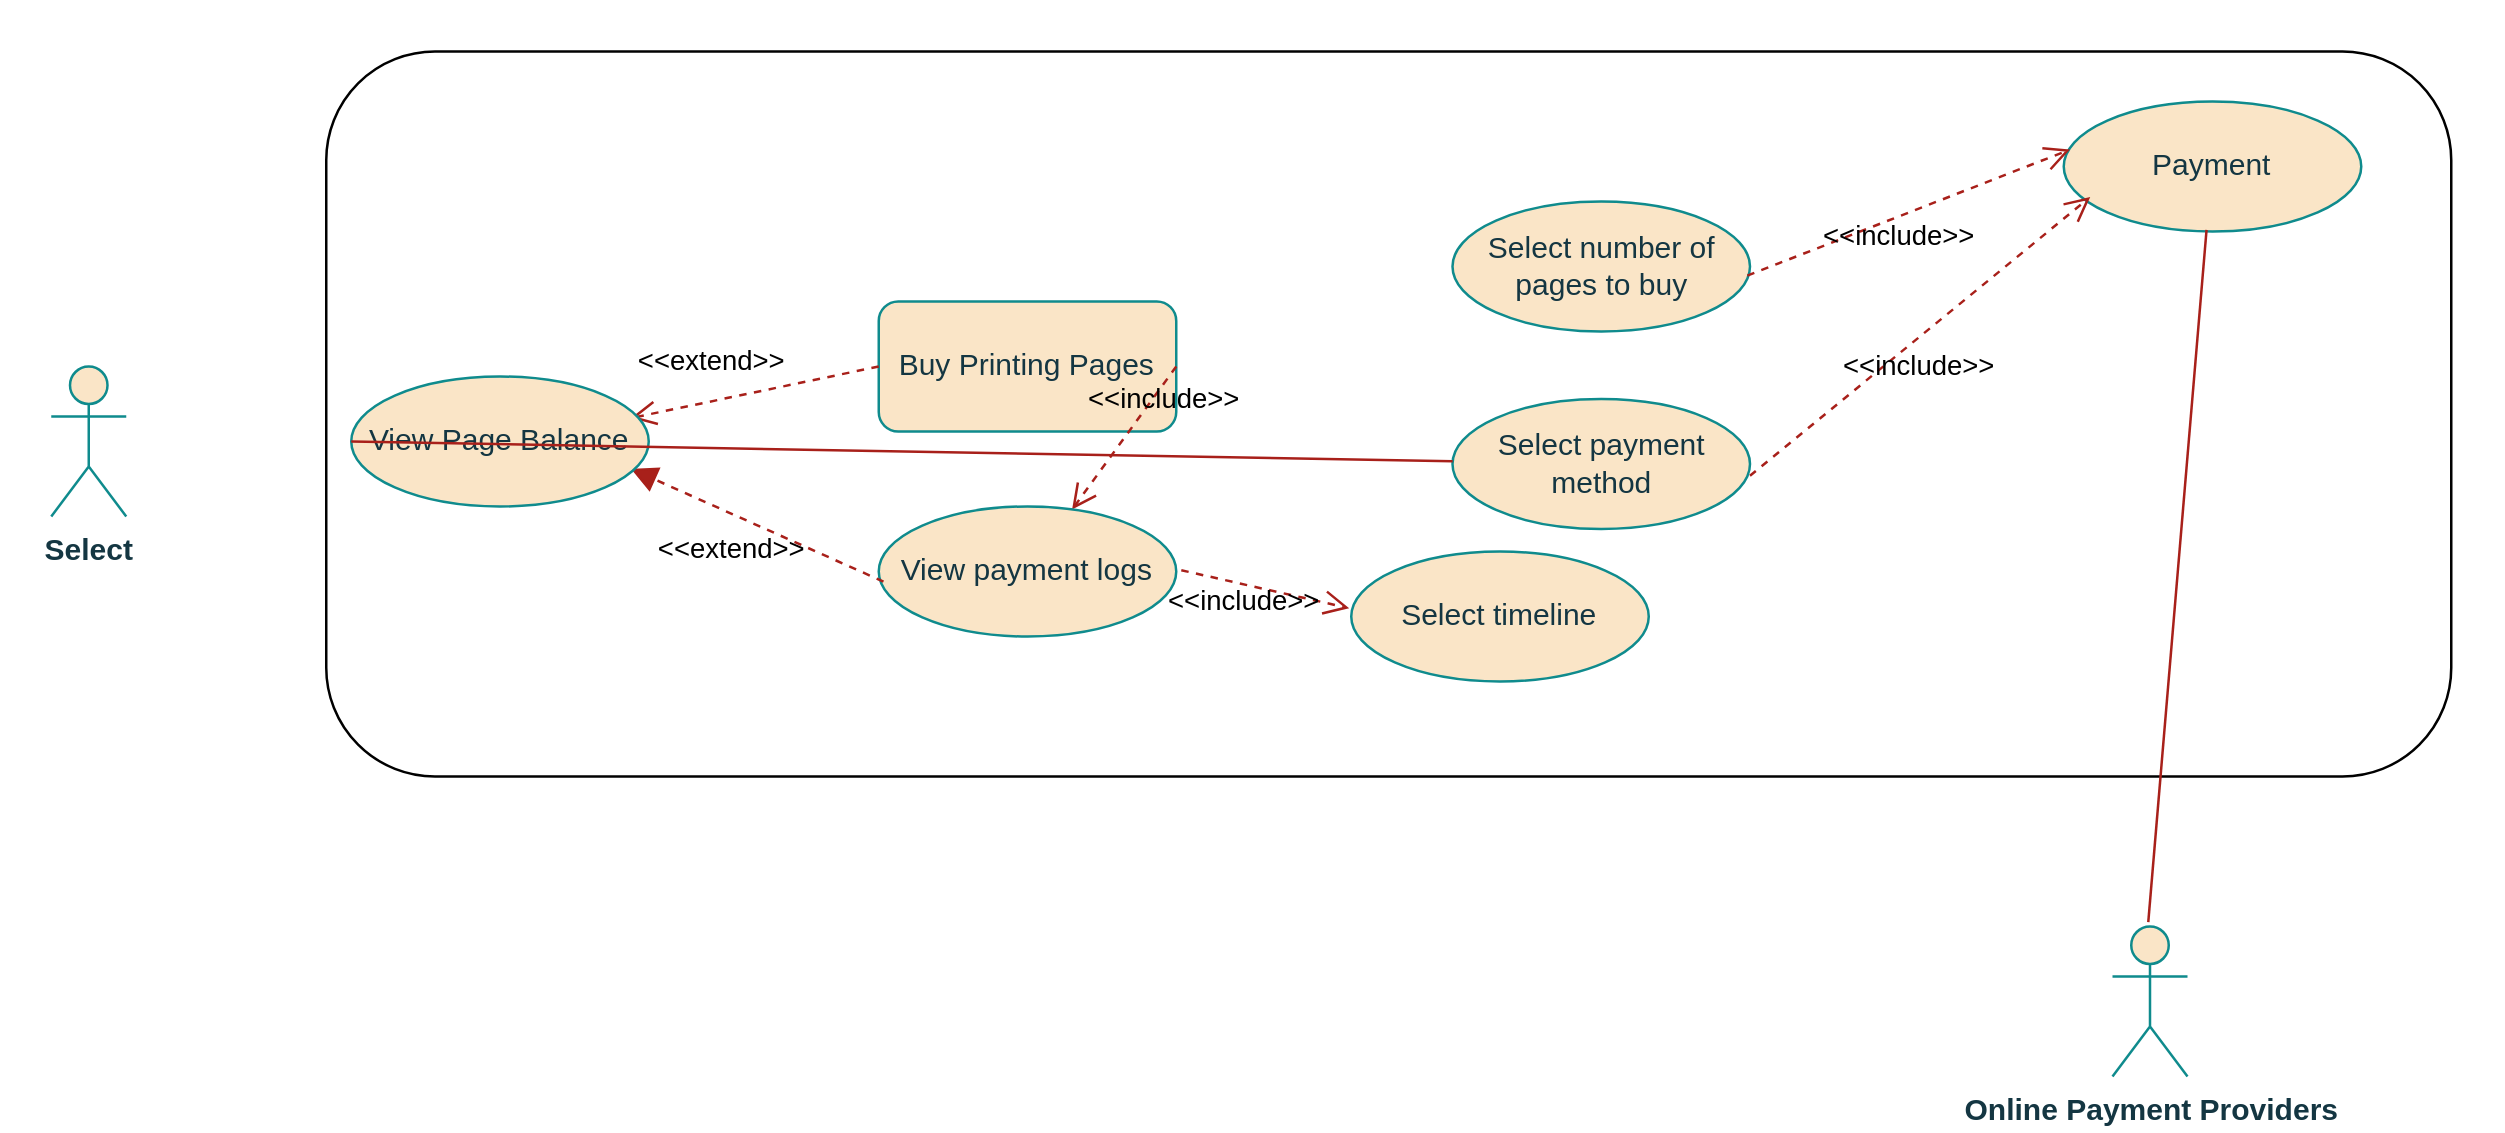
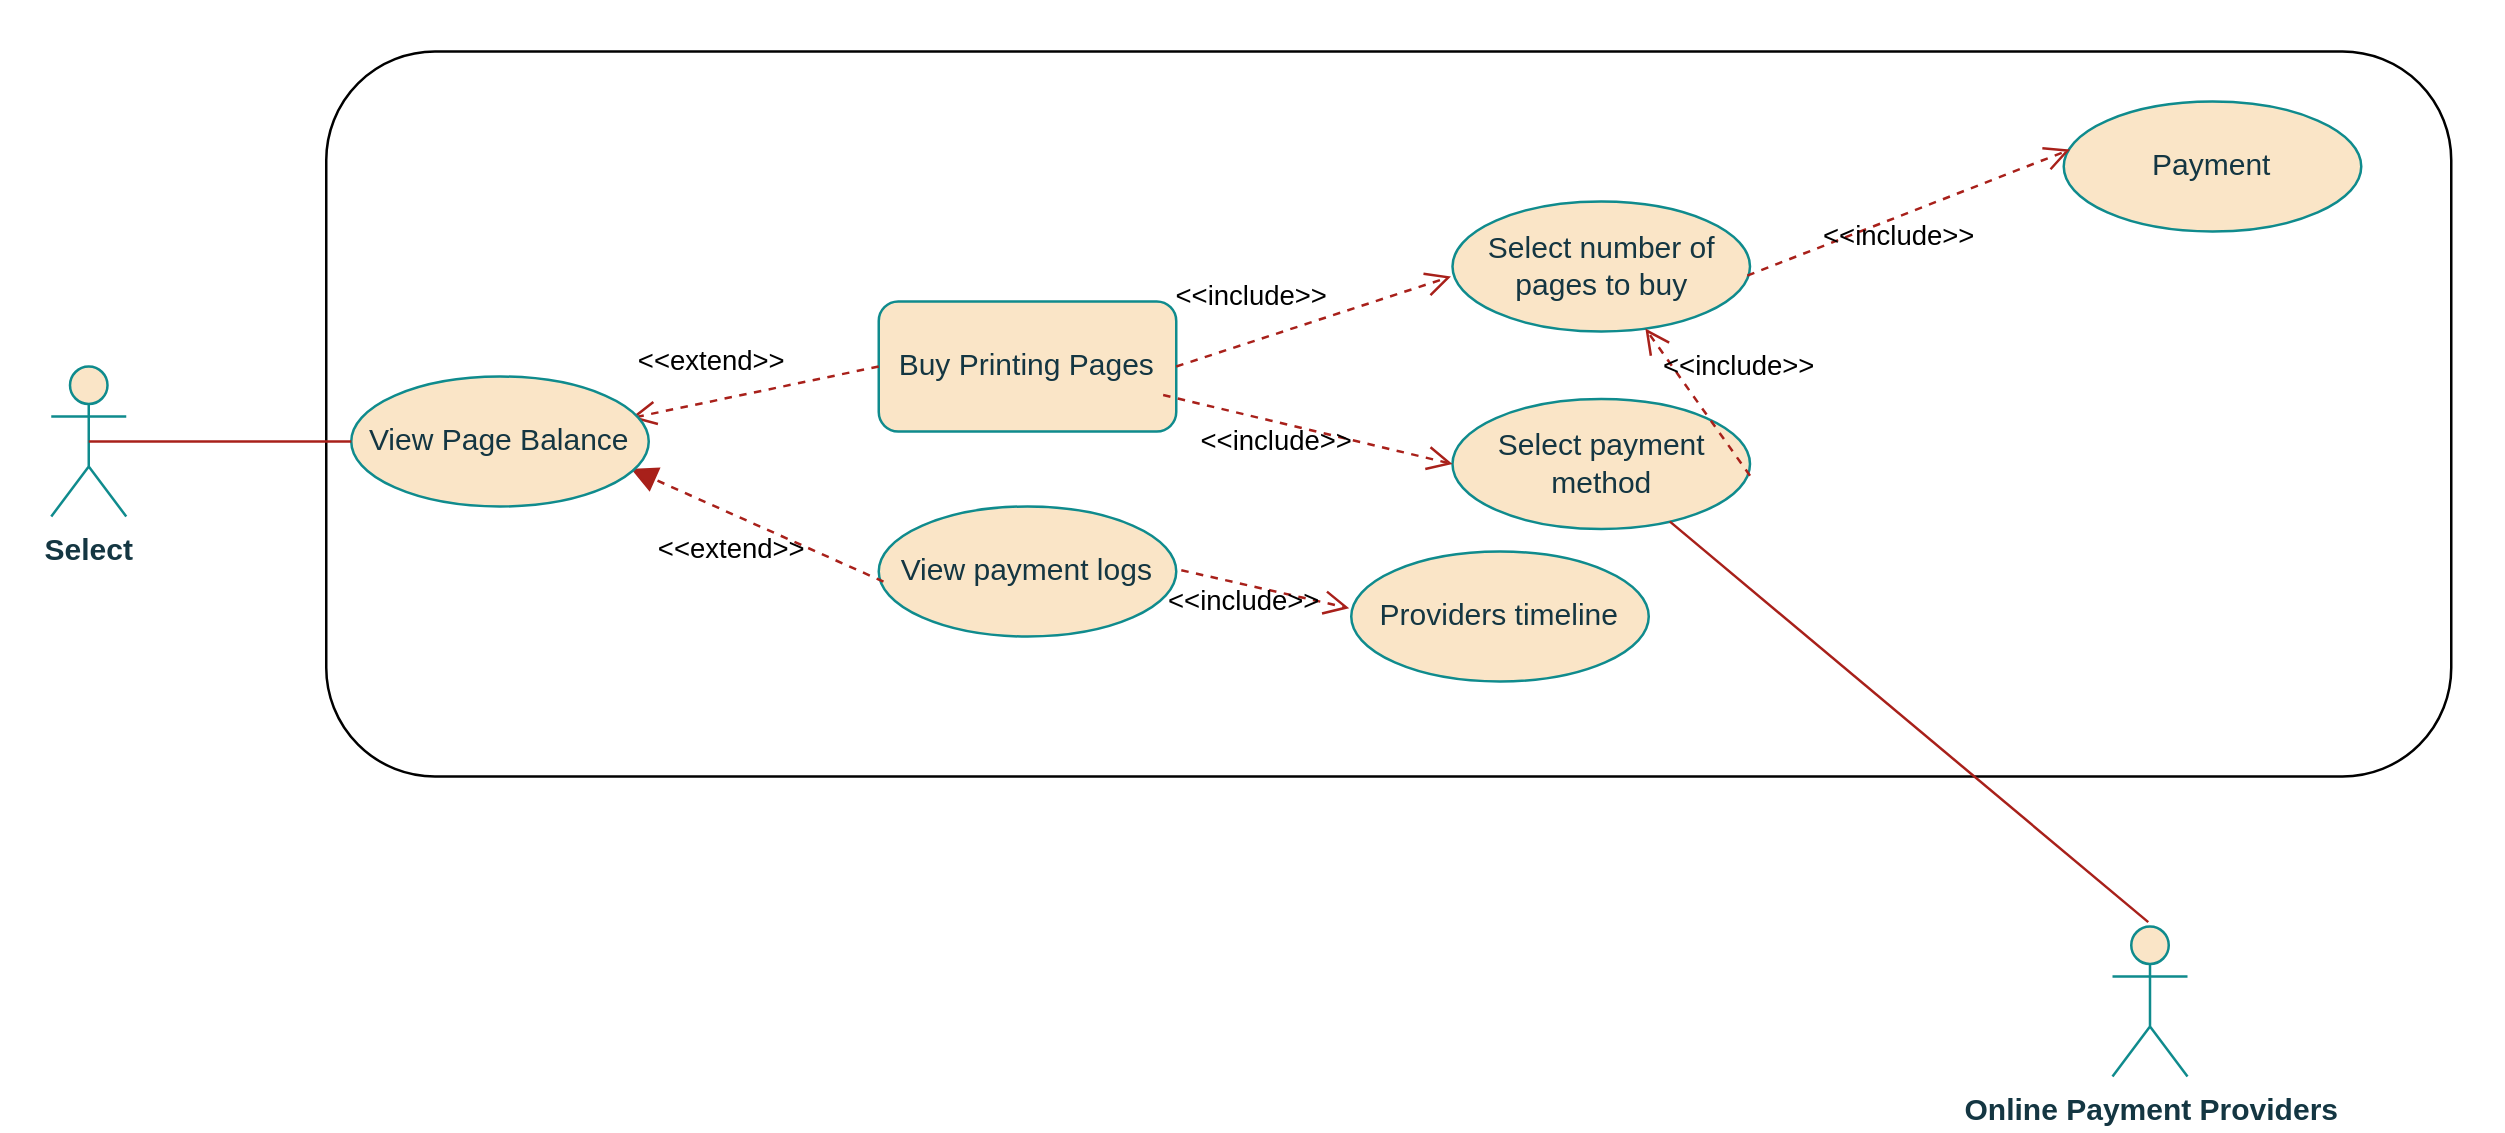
edge "Select payment method" -> "Payment": now "Select payment method" -> "Select number of pages to buy"
edge "Buy Printing Pages" -> "View payment logs": now "Buy Printing Pages" -> "Select number of pages to buy"
edge "Buy Printing Pages" -> "Select payment method": added, label "<<include>>"
edge "View Page Balance" -- "Select payment method": now "View Page Balance" -- "Select"
edge "Payment" -- "Online Payment Providers": now "Select payment method" -- "Online Payment Providers"
node "Select timeline": label "Select timeline" -> "Providers timeline"
